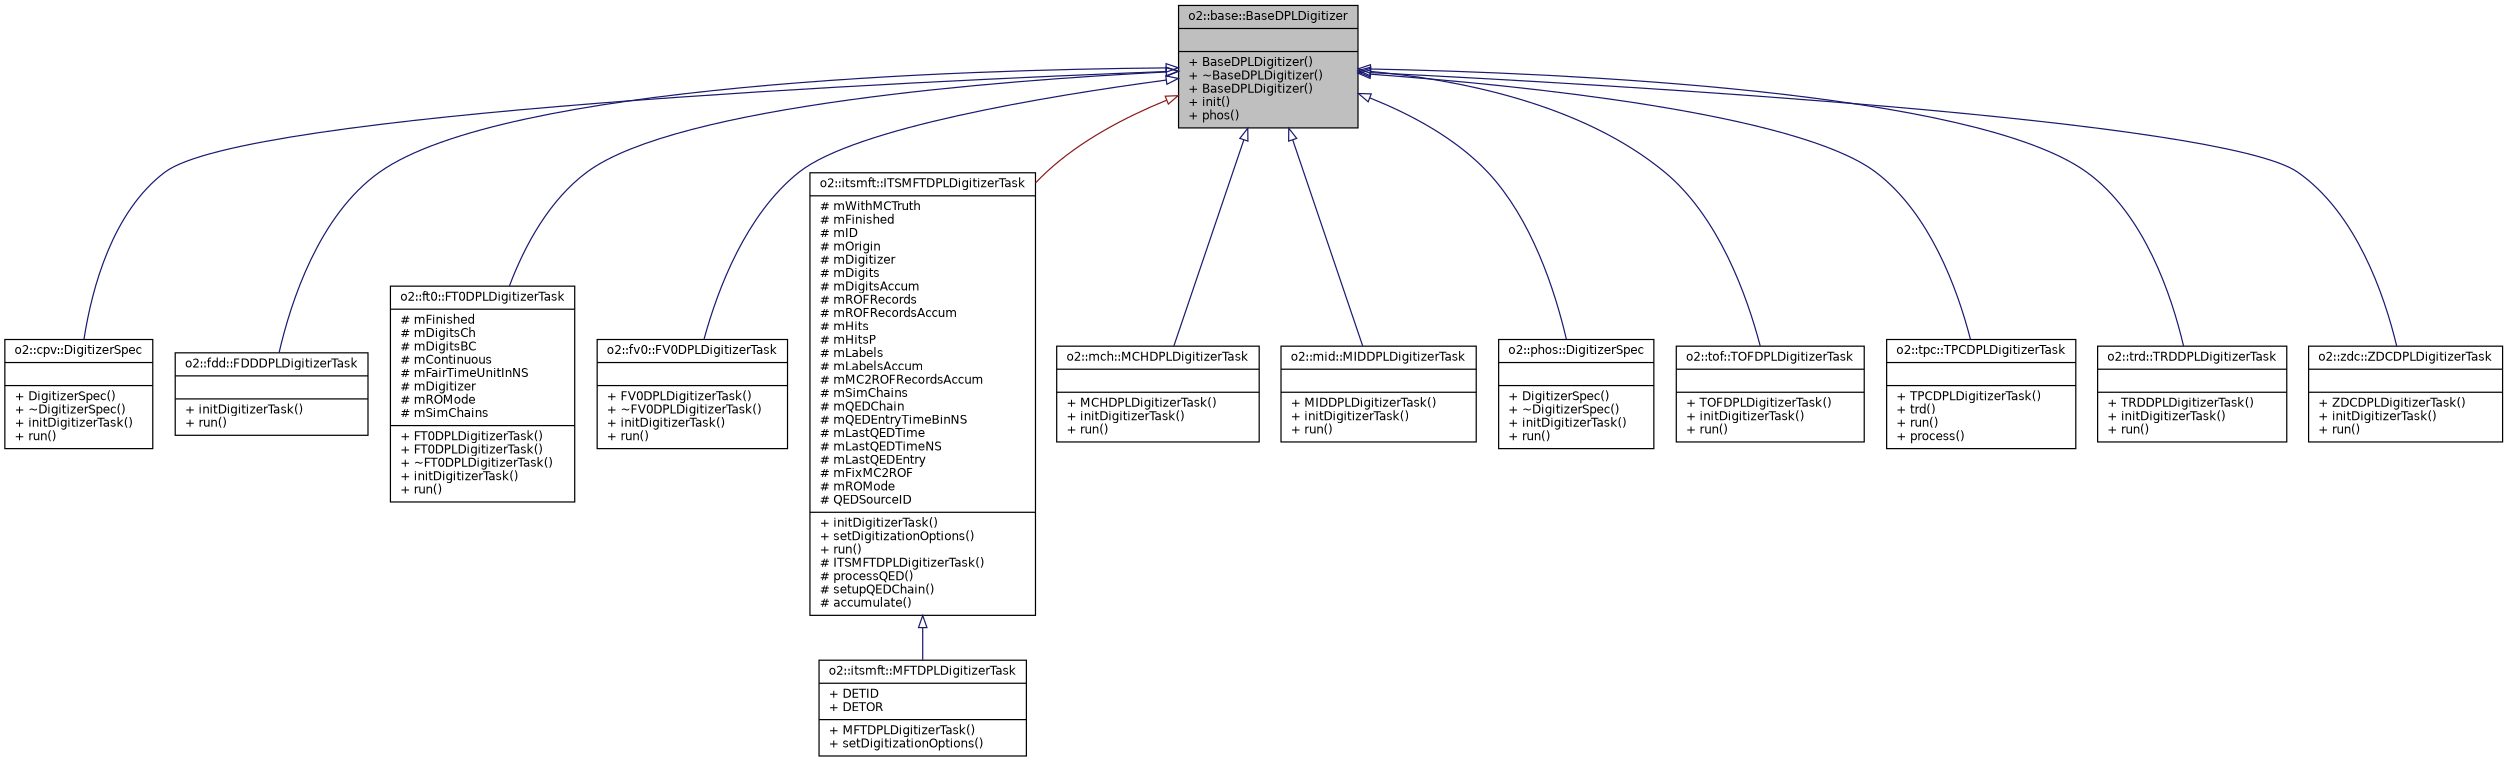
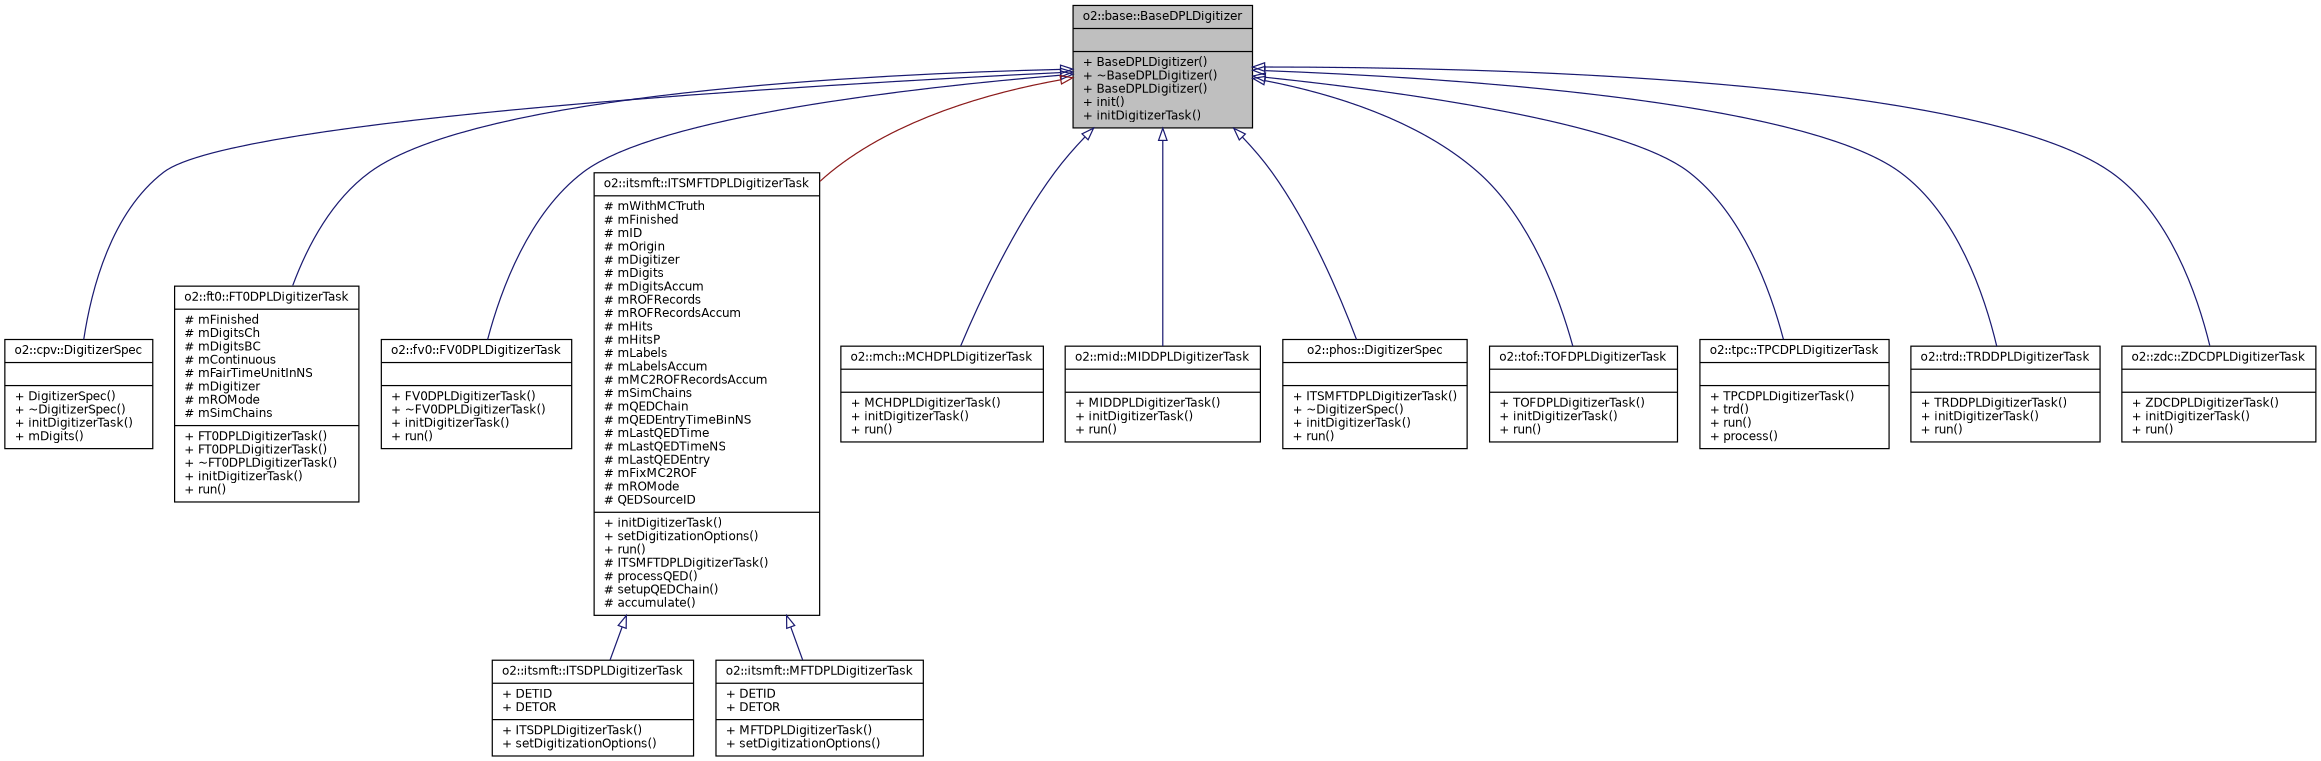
node "o2::base::BaseDPLDigitizer": text "+ phos()" -> "+ initDigitizerTask()"
node "o2::fdd::FDDDPLDigitizerTask": removed
node "o2::phos::DigitizerSpec": text "+ DigitizerSpec()" -> "+ ITSMFTDPLDigitizerTask()"
node "o2::cpv::DigitizerSpec": text "+ run()" -> "+ mDigits()"
node "o2::itsmft::ITSDPLDigitizerTask": added
